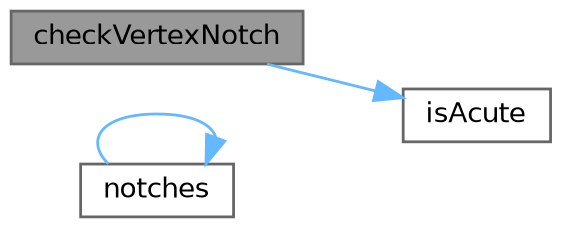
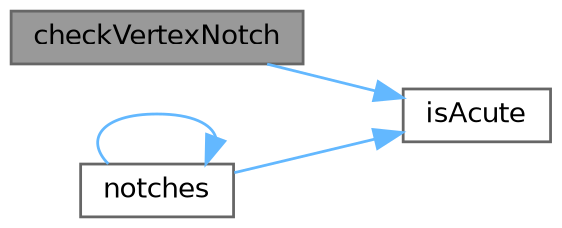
edge "notches" -> "isAcute": added
